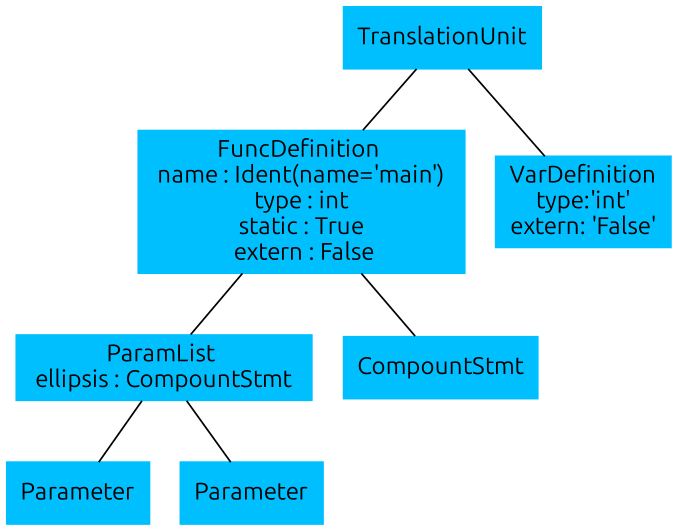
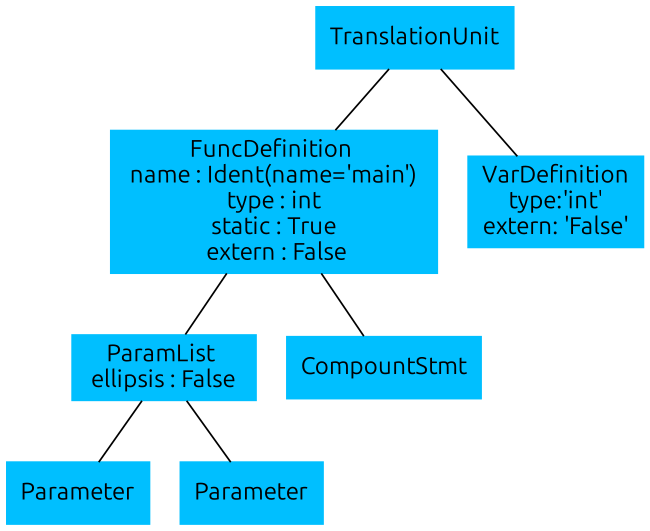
node "ParamList ellipsis : CompountStmt": label "ParamList ellipsis : CompountStmt" -> "ParamList ellipsis : False"
